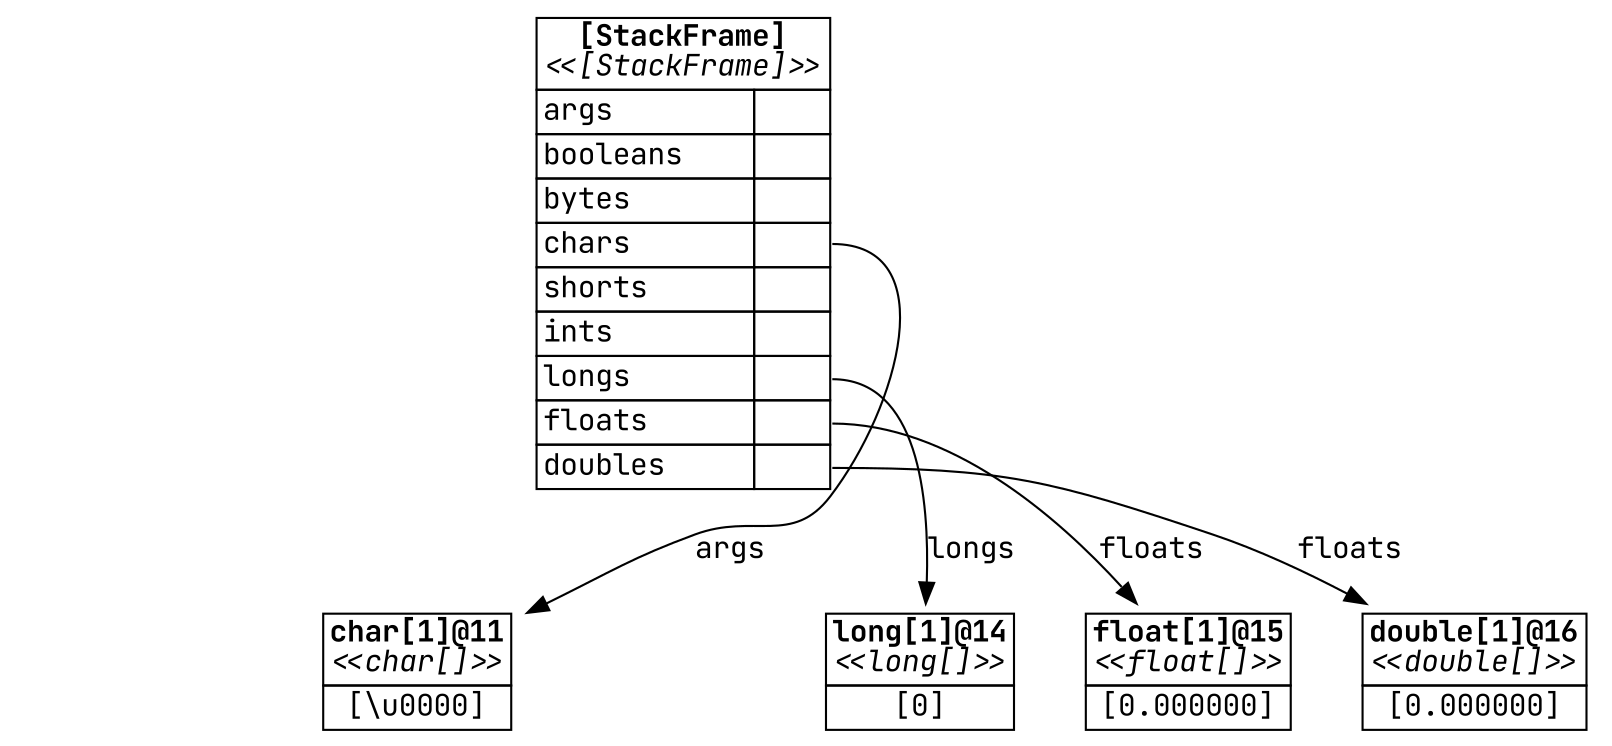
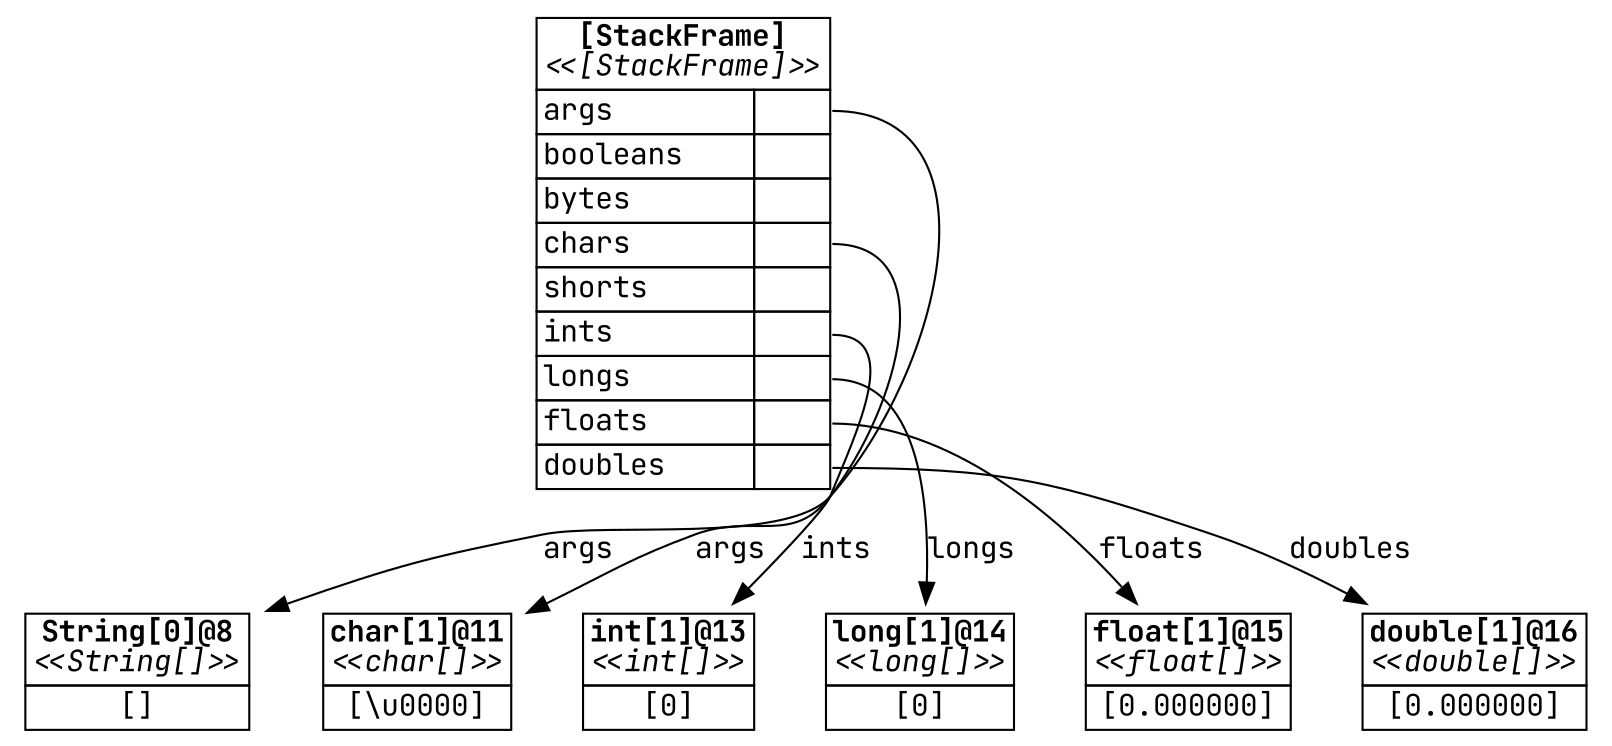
edge "[StackFrame]" -> "double[1]@16": label "floats" -> "doubles"
node "String[0]@8": added
node "int[1]@13": added
